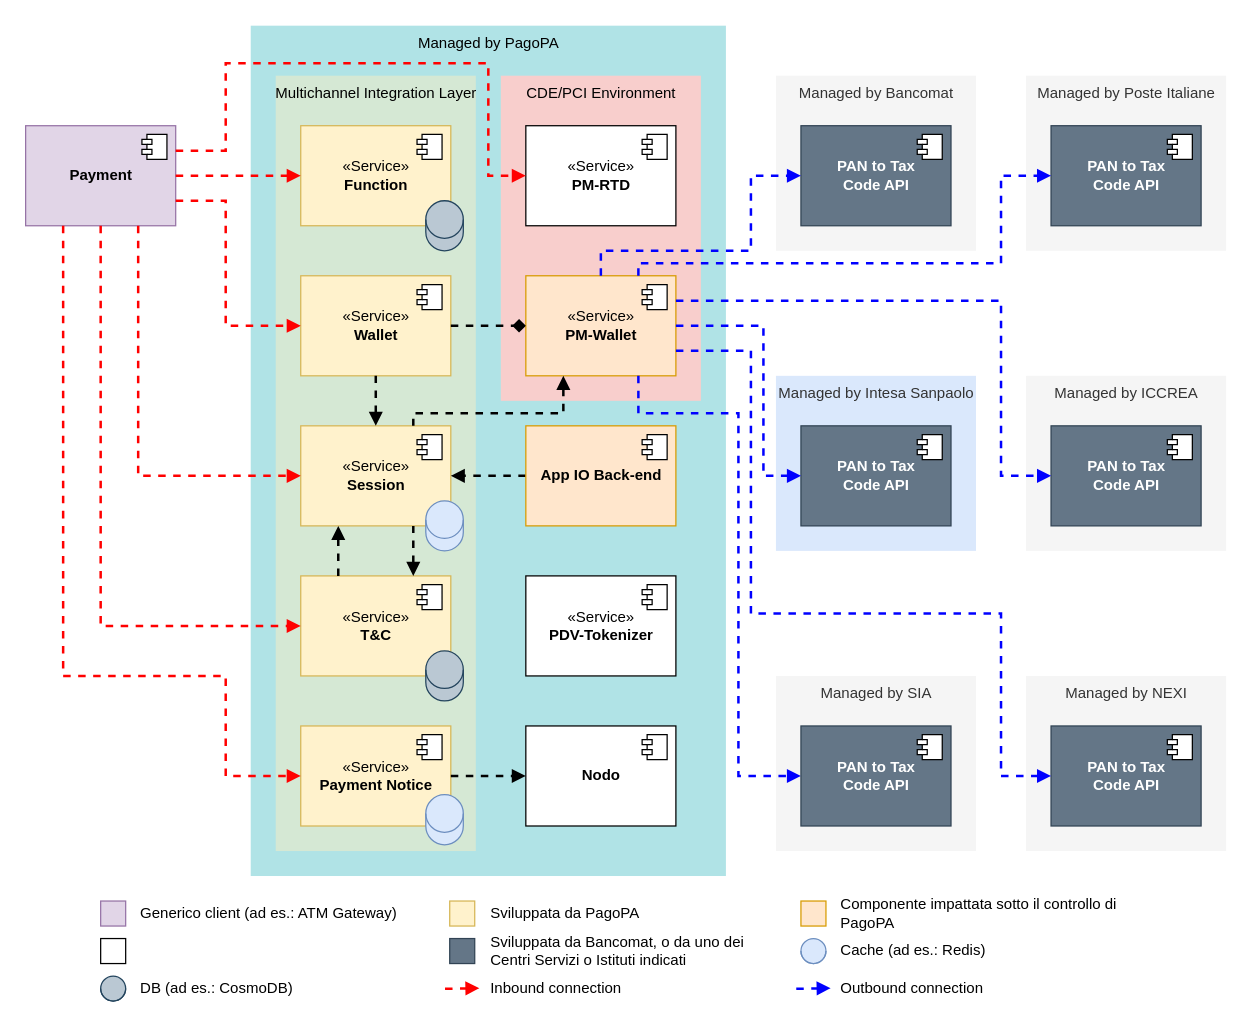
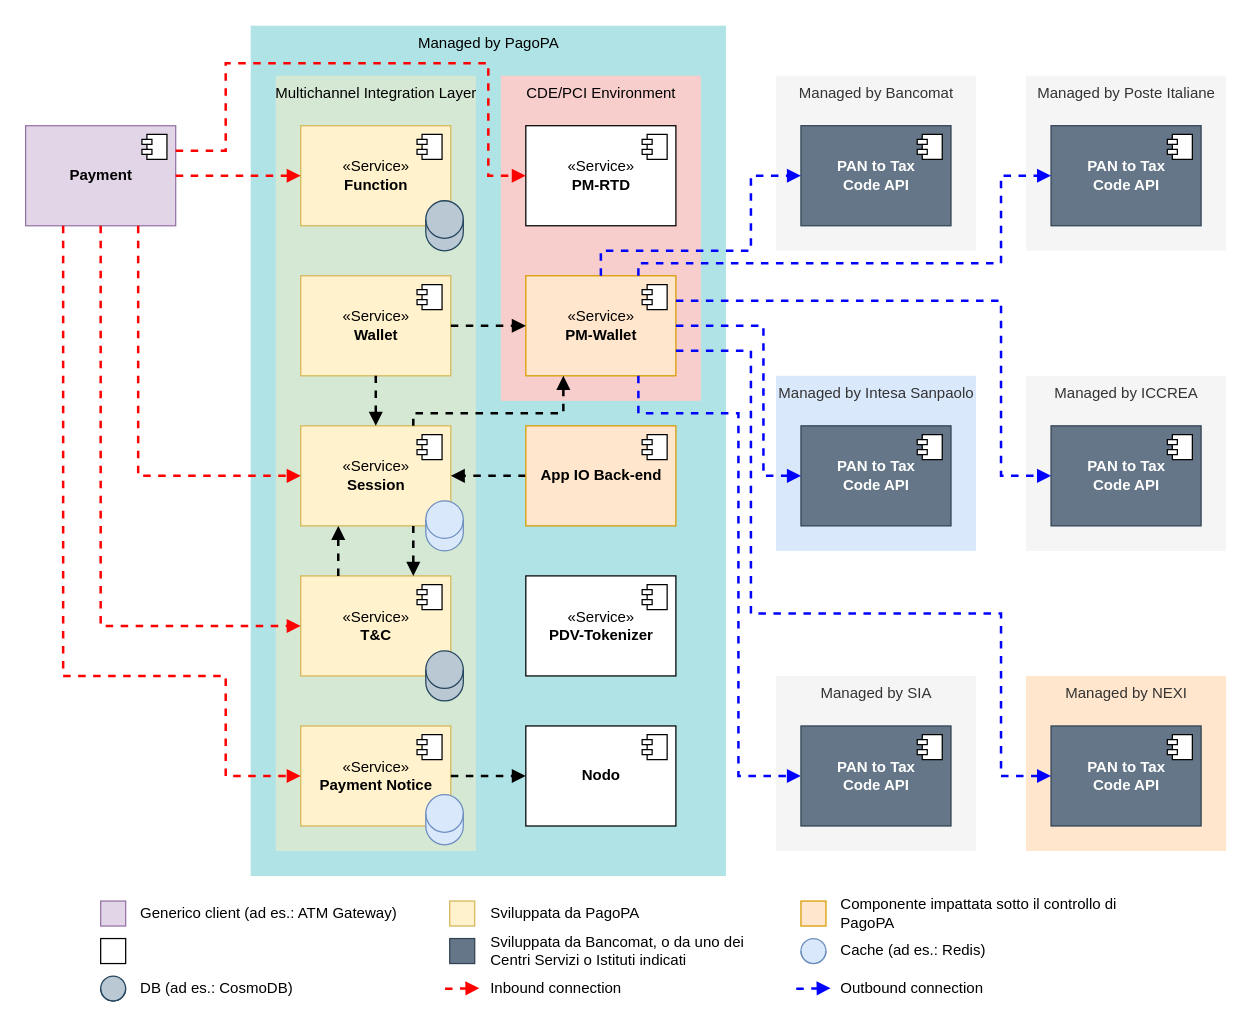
edge "Payment" -> "«Service» Wallet": removed
edge "«Service» Wallet" -> "«Service» PM-Wallet": arrowhead diamond -> block
node "Managed by NEXI": fillcolor #f5f5f5 -> #ffe6cc
